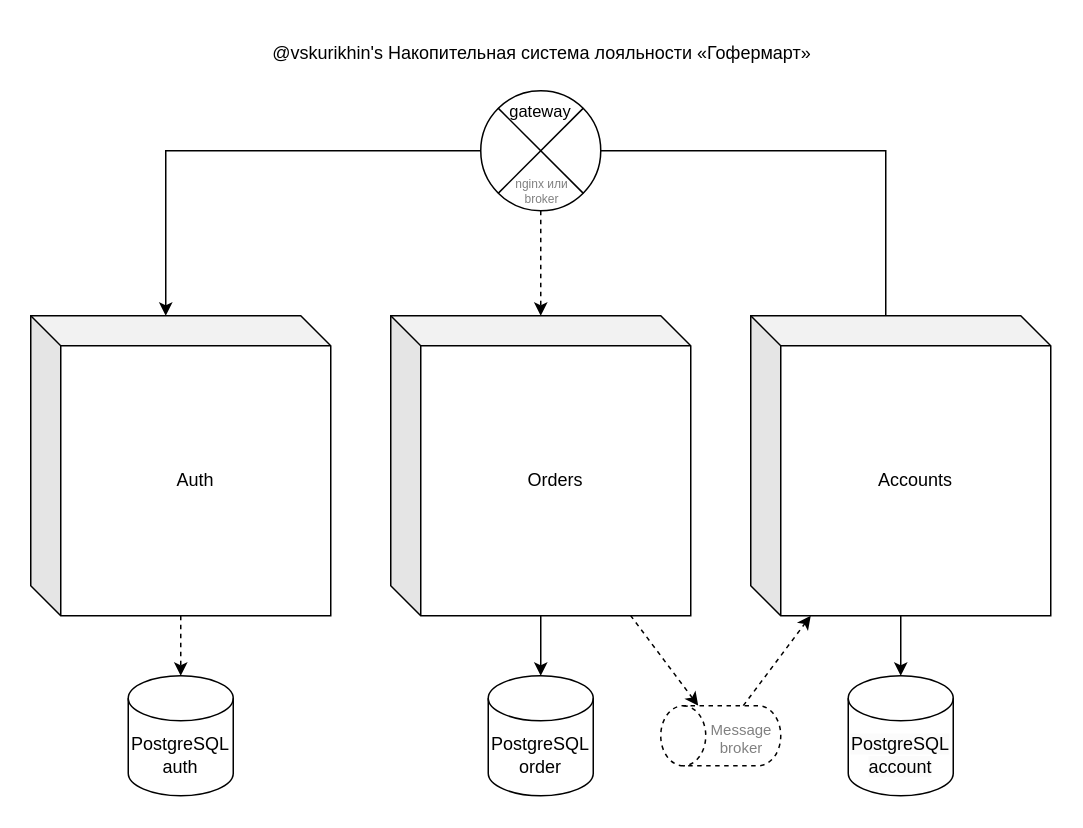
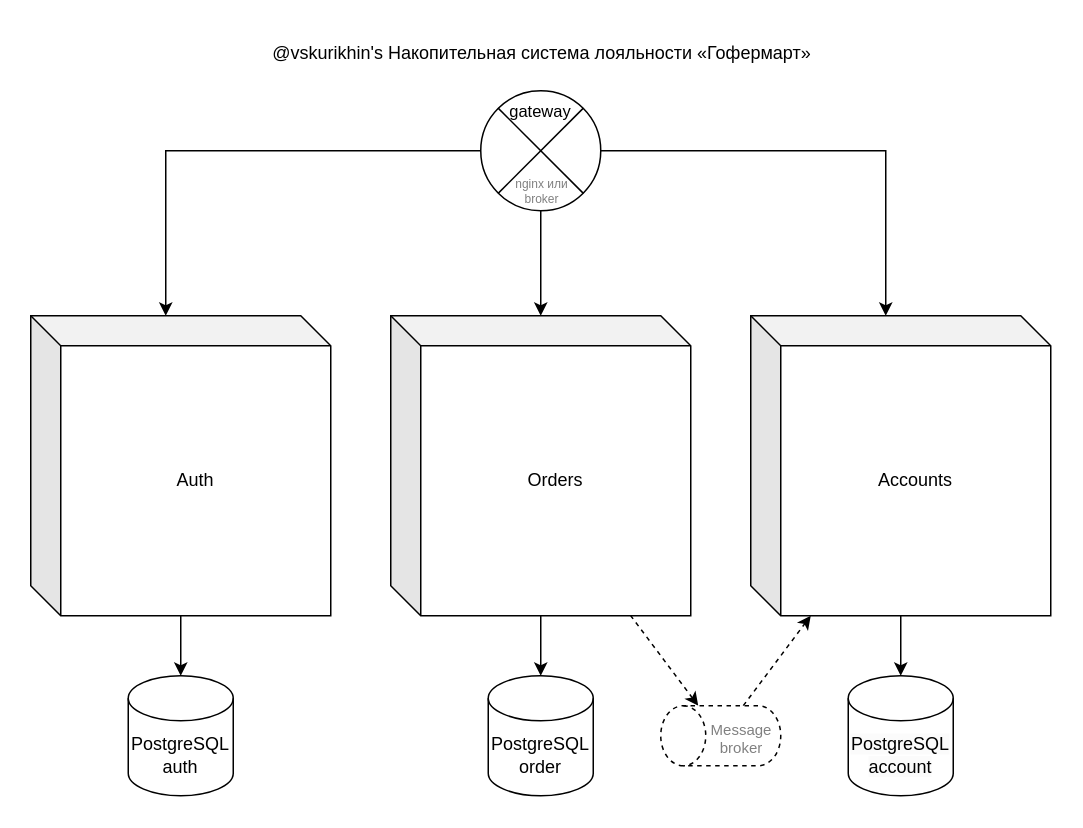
edge "gateway" -> "Orders": style dashed -> solid
edge "gateway" -- "Accounts": arrowhead none -> classic
edge "Auth" -> "PostgreSQL auth": style dashed -> solid
